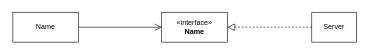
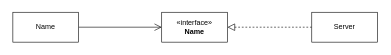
node "Server": size 45x30 -> 66x30
